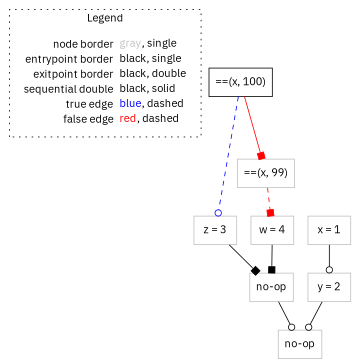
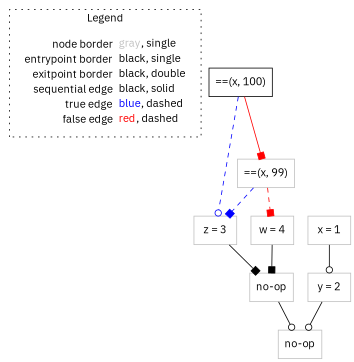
node "node border": text "sequential double" -> "sequential edge"
edge "==(x, 99)" -> "z = 3": added
